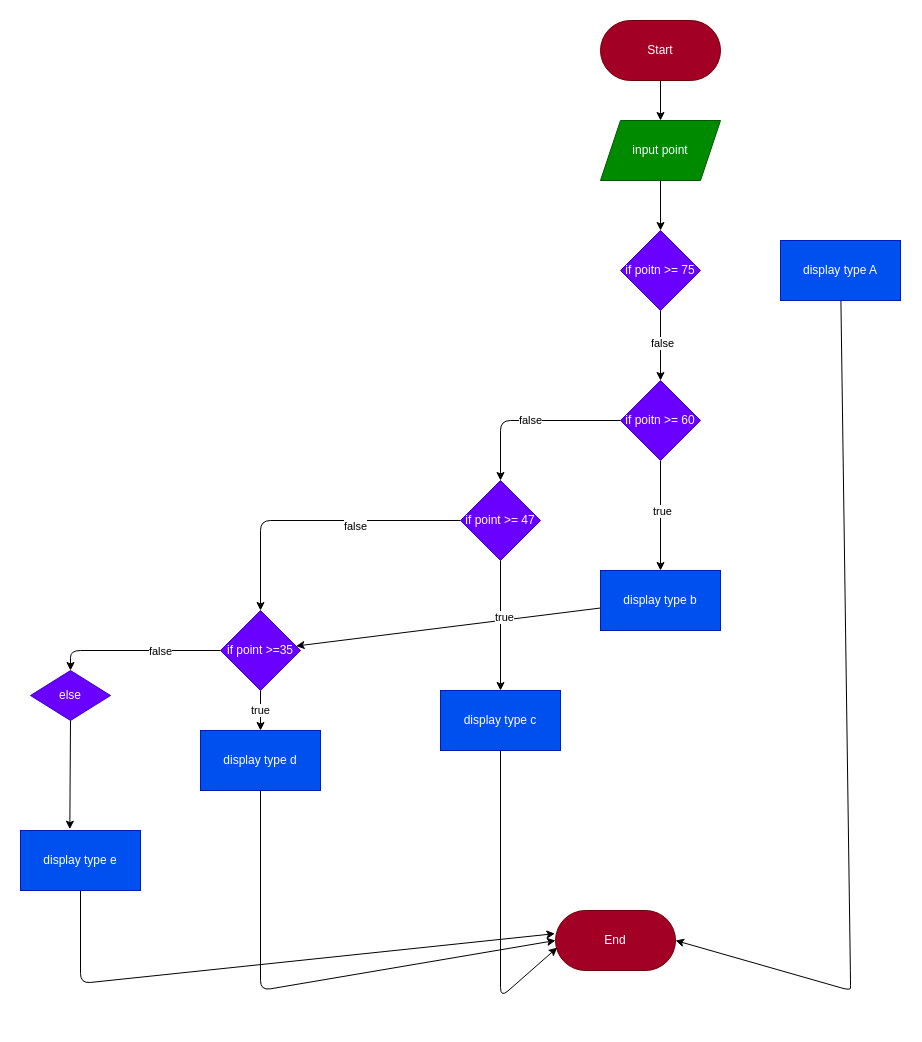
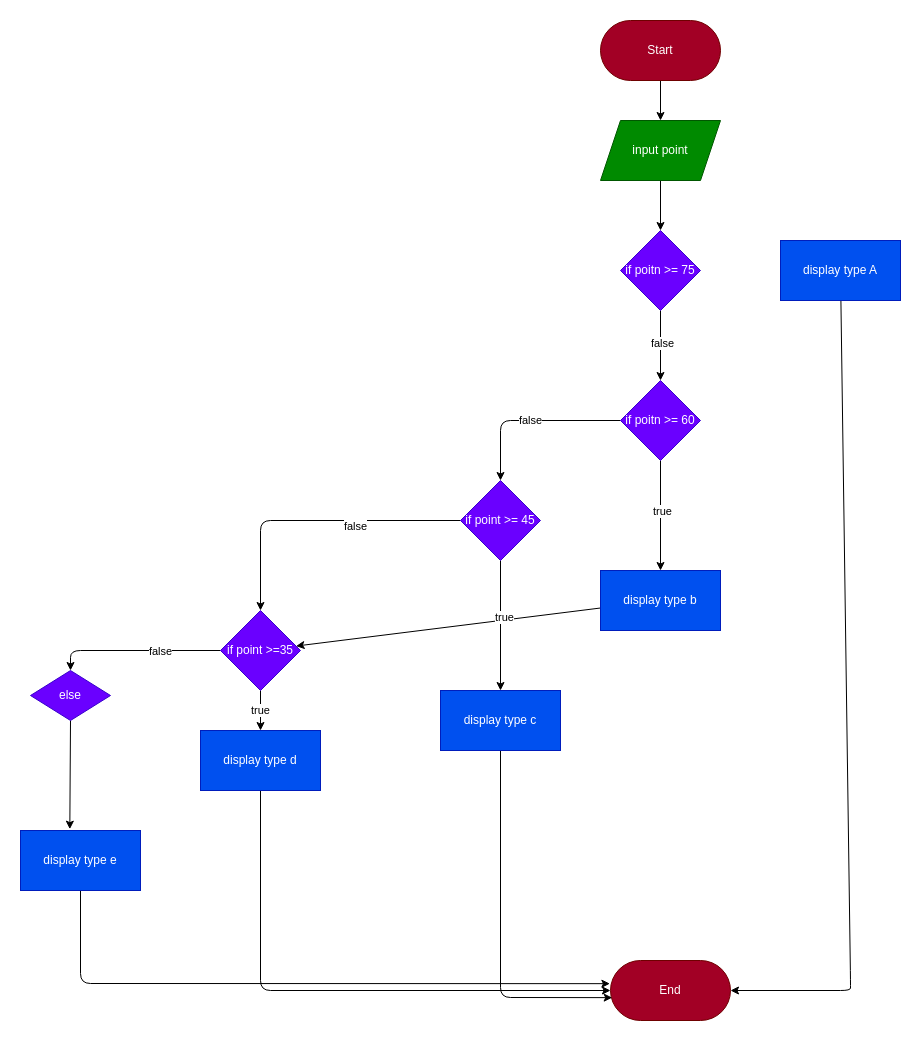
node "if point >= 47": label "if point >= 47" -> "if point >= 45"
node "End": moved (616, 941) -> (671, 991)
